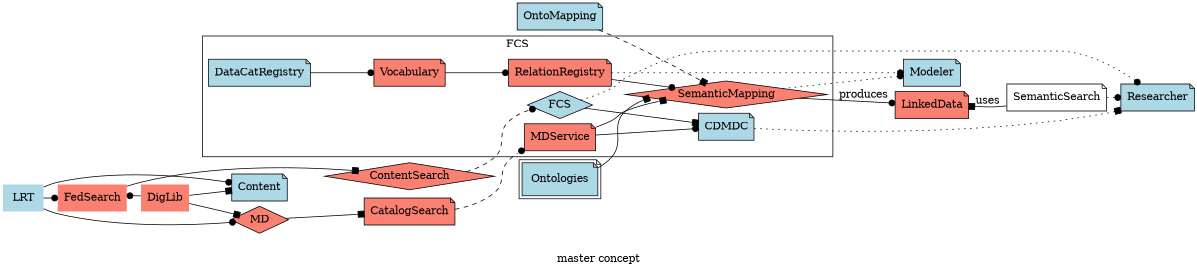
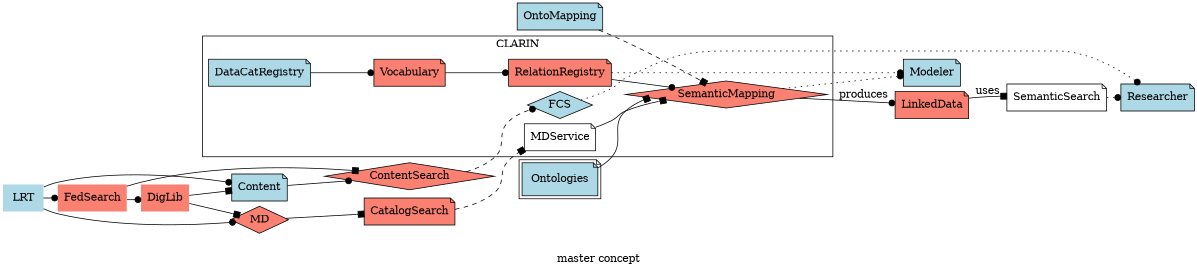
cluster "FCS": label "FCS" -> "CLARIN"
edge "SemanticSearch" -> "LinkedData": reversed
node "CDMDC": removed
node "MDService": fillcolor salmon -> white
edge "Content" -> "ContentSearch": added
edge "CatalogSearch" -> "MDService": arrowhead dot -> box
edge "DigLib" -> "FedSearch": reversed
